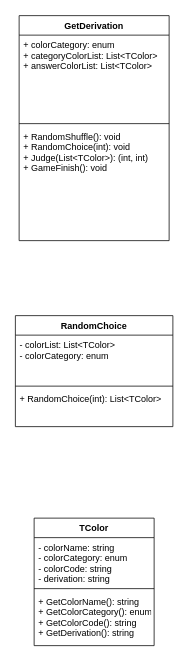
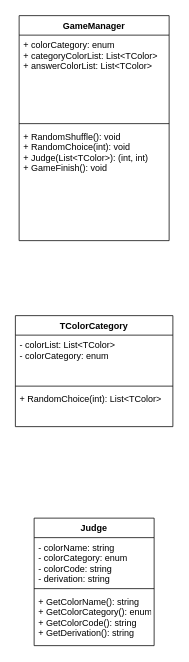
node "GetDerivation": label "GetDerivation" -> "GameManager"
node "RandomChoice": label "RandomChoice" -> "TColorCategory"
node "TColor": label "TColor" -> "Judge"
